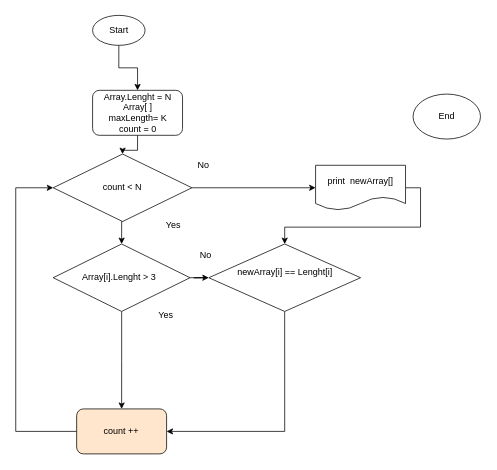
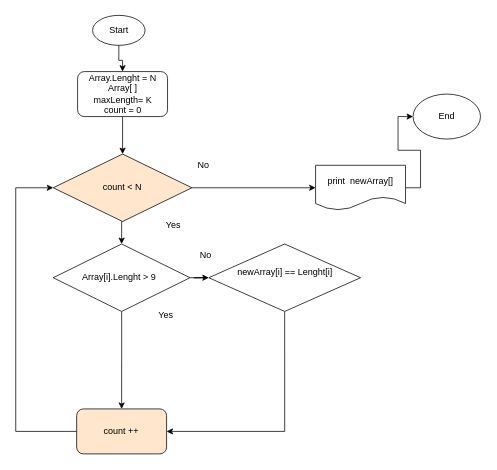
node "Array.Lenght = NArray[ ] maxLength= K count = 0": moved (137, 113) -> (122, 94)
node "count < N": fillcolor #ffffff -> #ffe6cc
edge "print newArray[]" -> "newArray[i] == Lenght[i]": now "print newArray[]" -> "End"
node "Array[i].Lenght > 3": label "Array[i].Lenght > 3" -> "Array[i].Lenght > 9"
